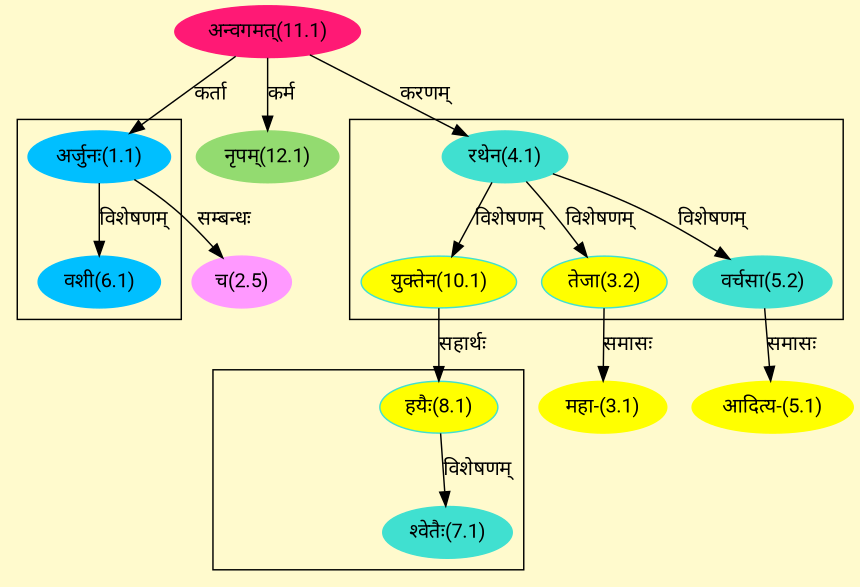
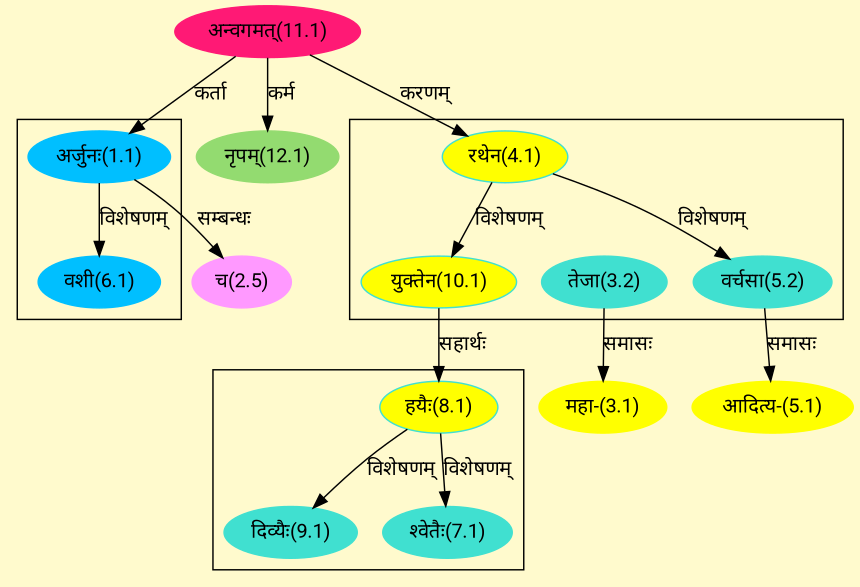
node "रथेन(4.1)": fillcolor #40e0d0 -> #ffff00
edge "रथेन(4.1)" -> "तेजा(3.2)": removed, label "विशेषणम्"
node "तेजा(3.2)": fillcolor #ffff00 -> #40e0d0
node "दिव्यैः(9.1)": added
